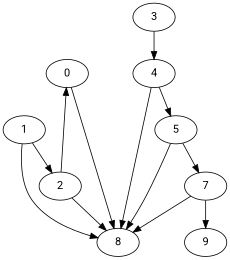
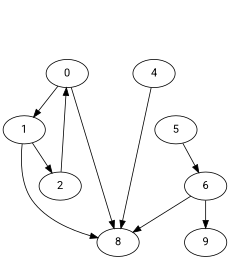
node "3": removed
edge "4" -> "5": removed
edge "0" -> "1": added
edge "5" -> "8": removed
node "7": label "7" -> "6"
edge "2" -> "8": removed
